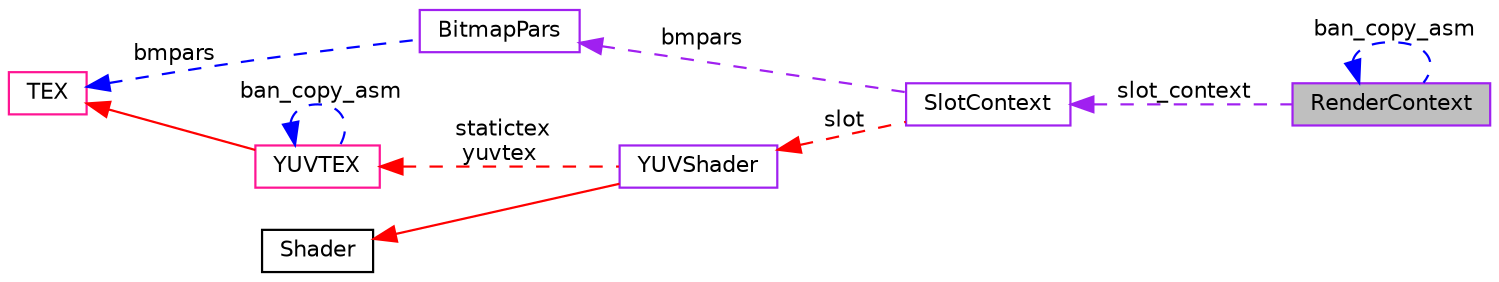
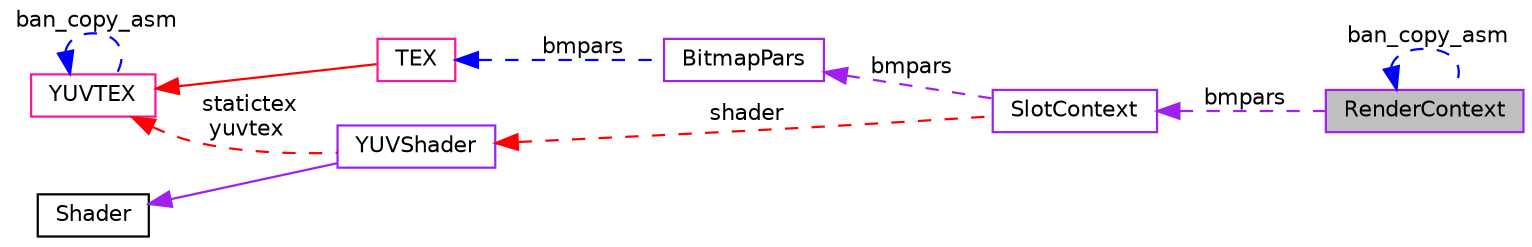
edge "RenderContext" -> "SlotContext": label " slot_context" -> " bmpars"
edge "SlotContext" -> "YUVShader": label " slot" -> " shader"
edge "YUVTEX" -> "TEX": reversed
edge "YUVShader" -> "Shader": color red -> purple
